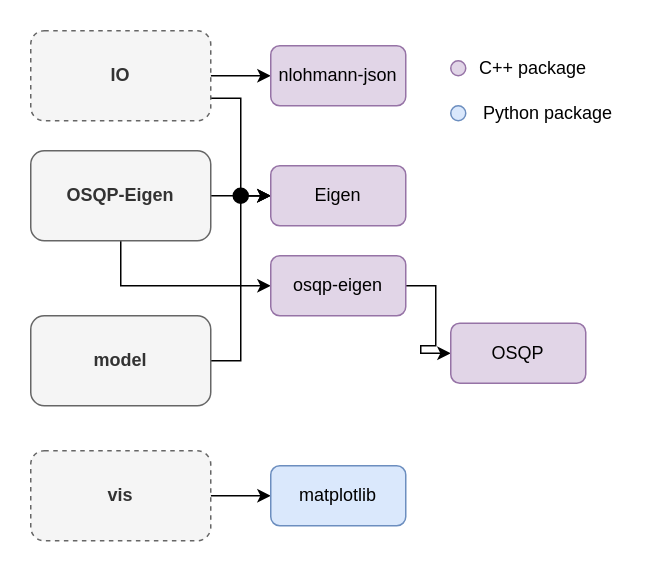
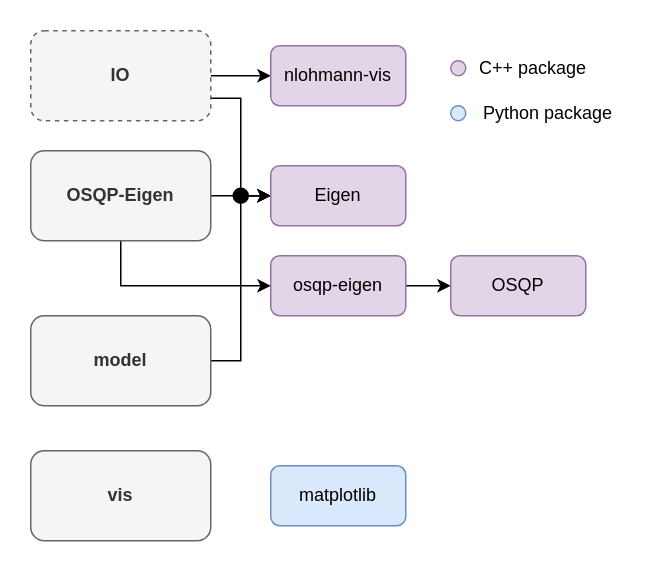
node "nlohmann-json": label "nlohmann-json" -> "nlohmann-vis"
node "OSQP": moved (518, 353) -> (518, 286)
node "vis": style dashed -> solid
edge "vis" -> "matplotlib": removed
